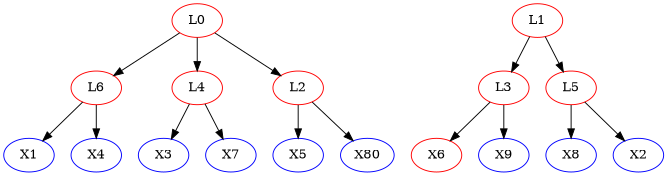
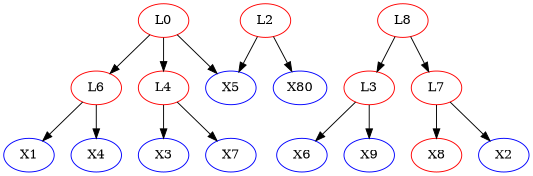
node "L1": label "L1" -> "L8"
edge "L0" -> "L2": now "L0" -> "X5"
node "L5": label "L5" -> "L7"
node "X6": color red -> blue
node "X8": color blue -> red
